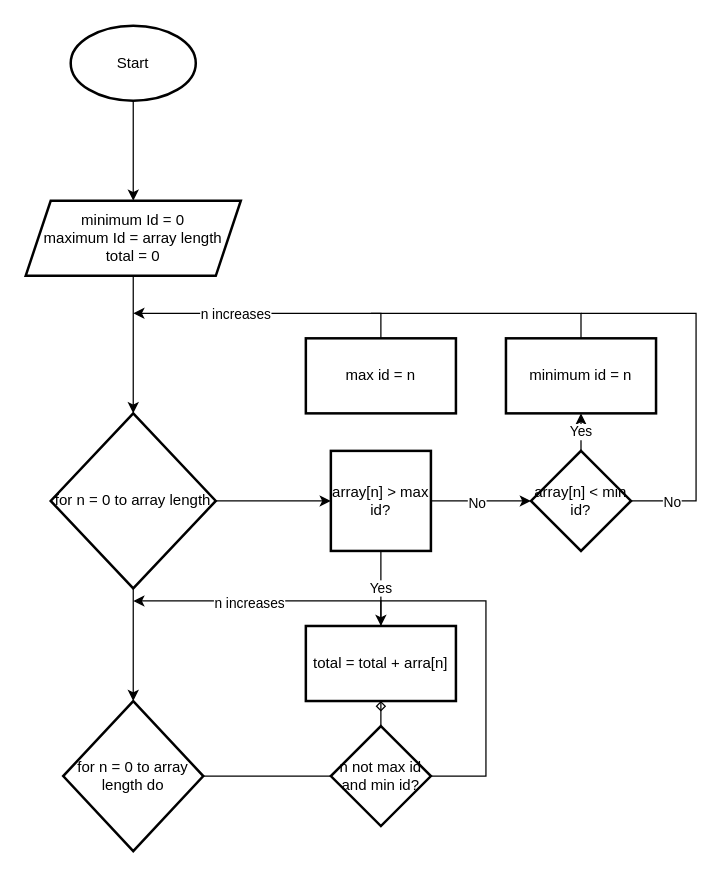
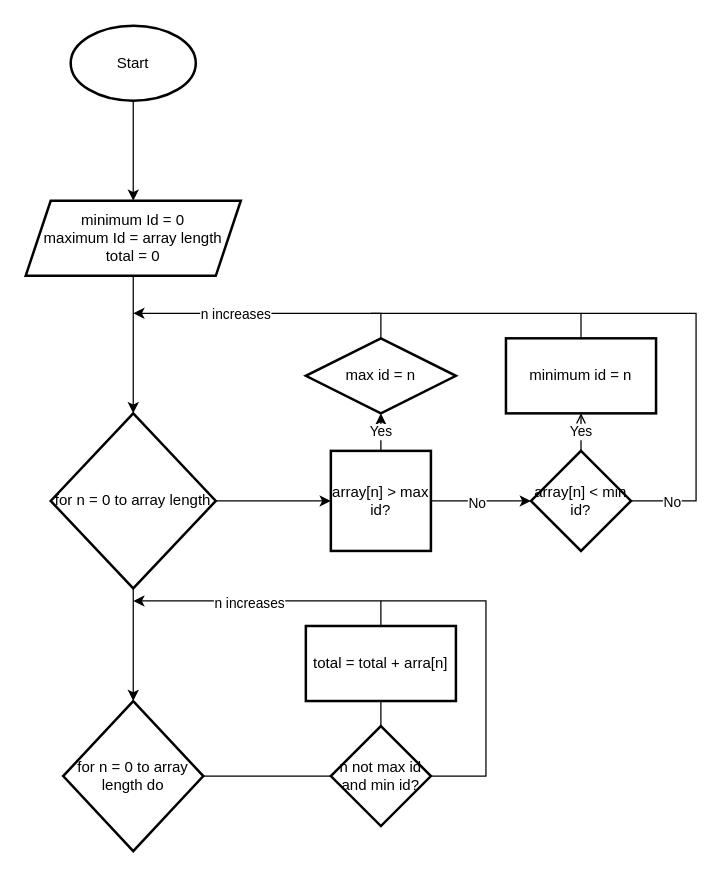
node "max id = n": shape rectangle -> diamond
edge "array[n] < min id?" -> "minimum id = n": arrowhead classic -> open
edge "array[n] > max id?" -> "total = total + arra[n]": now "array[n] > max id?" -> "max id = n"
edge "n not max id and min id?" -> "total = total + arra[n]": arrowhead diamond -> none
